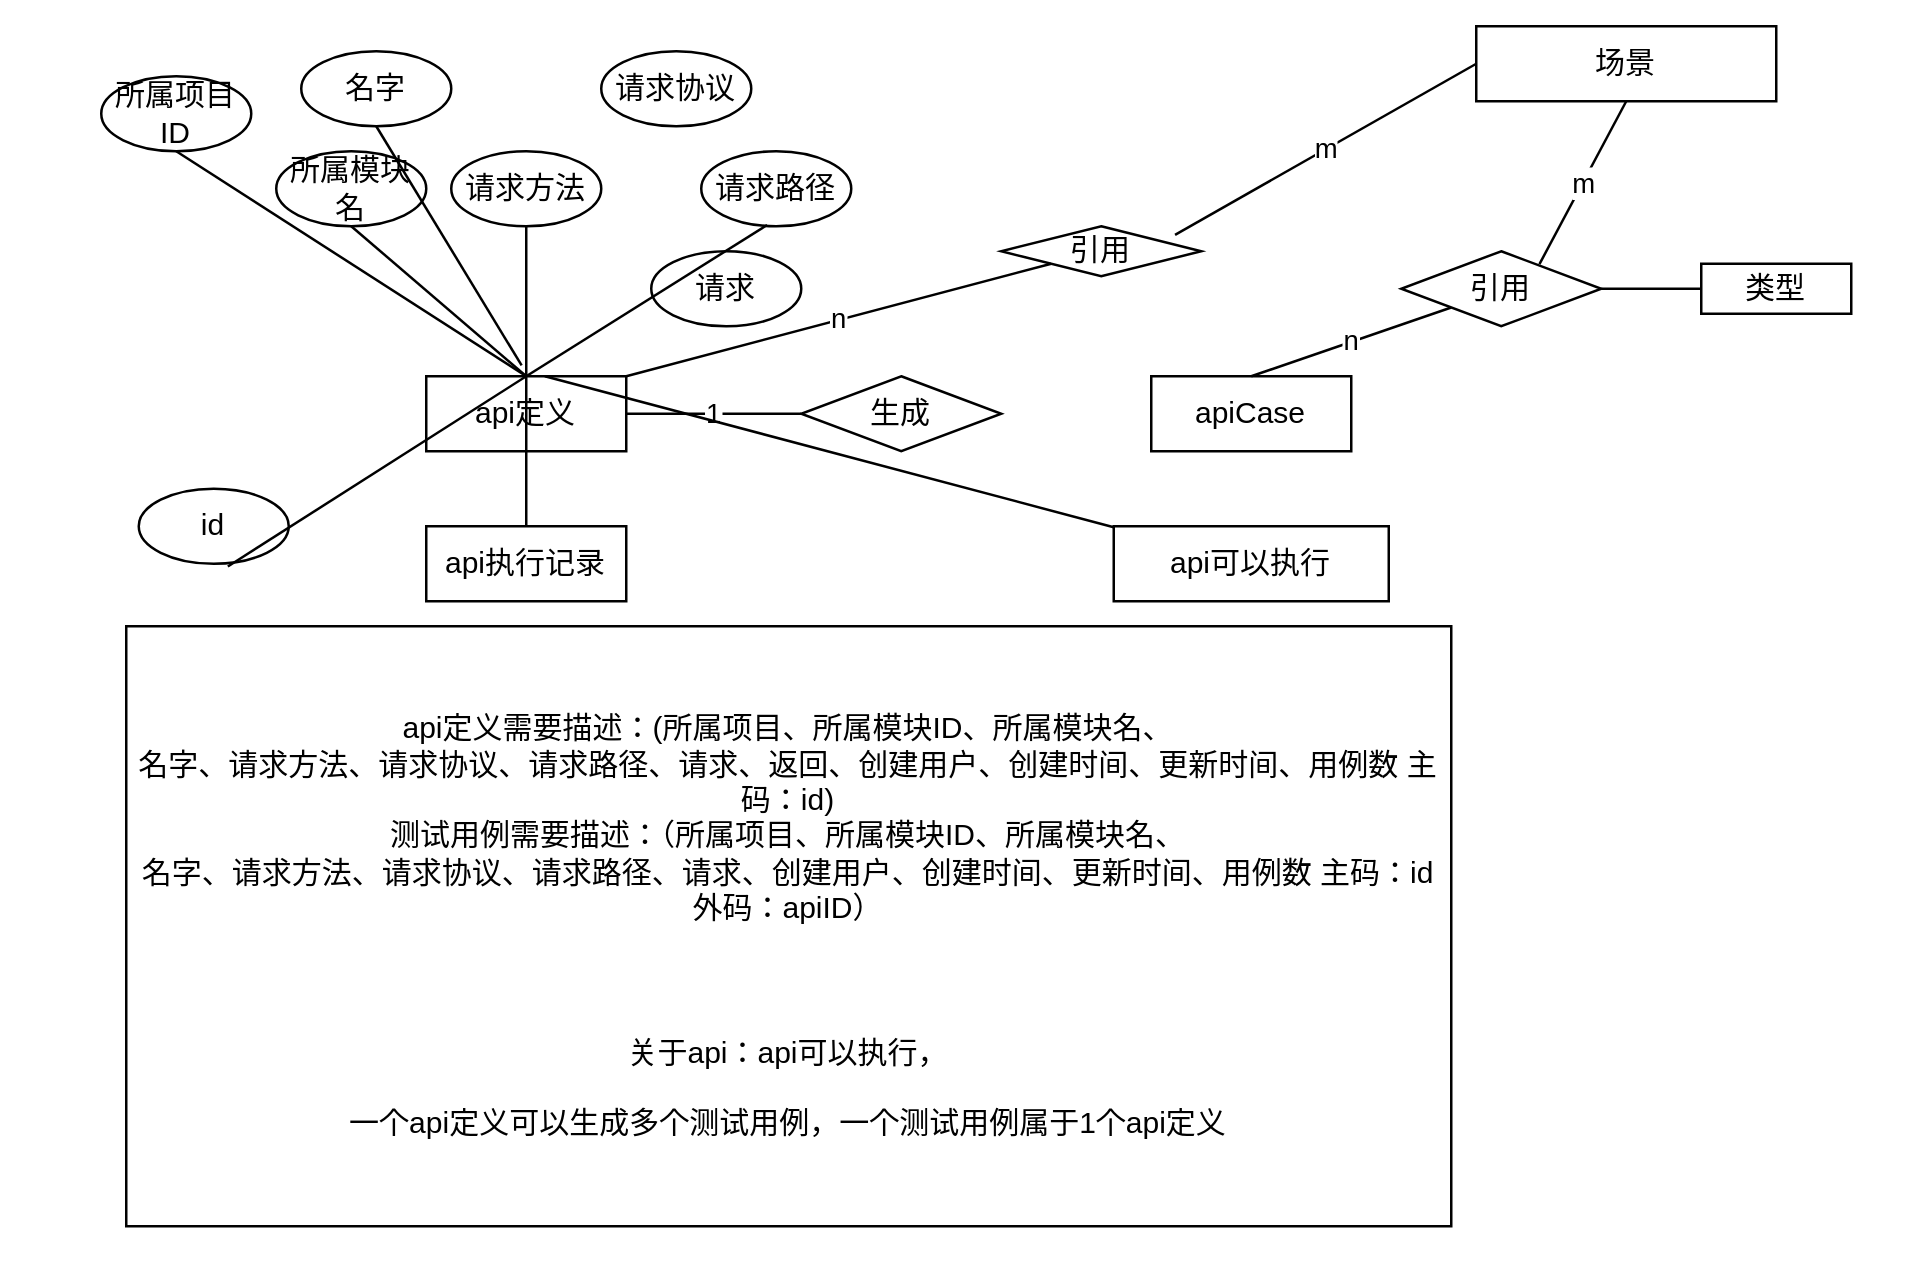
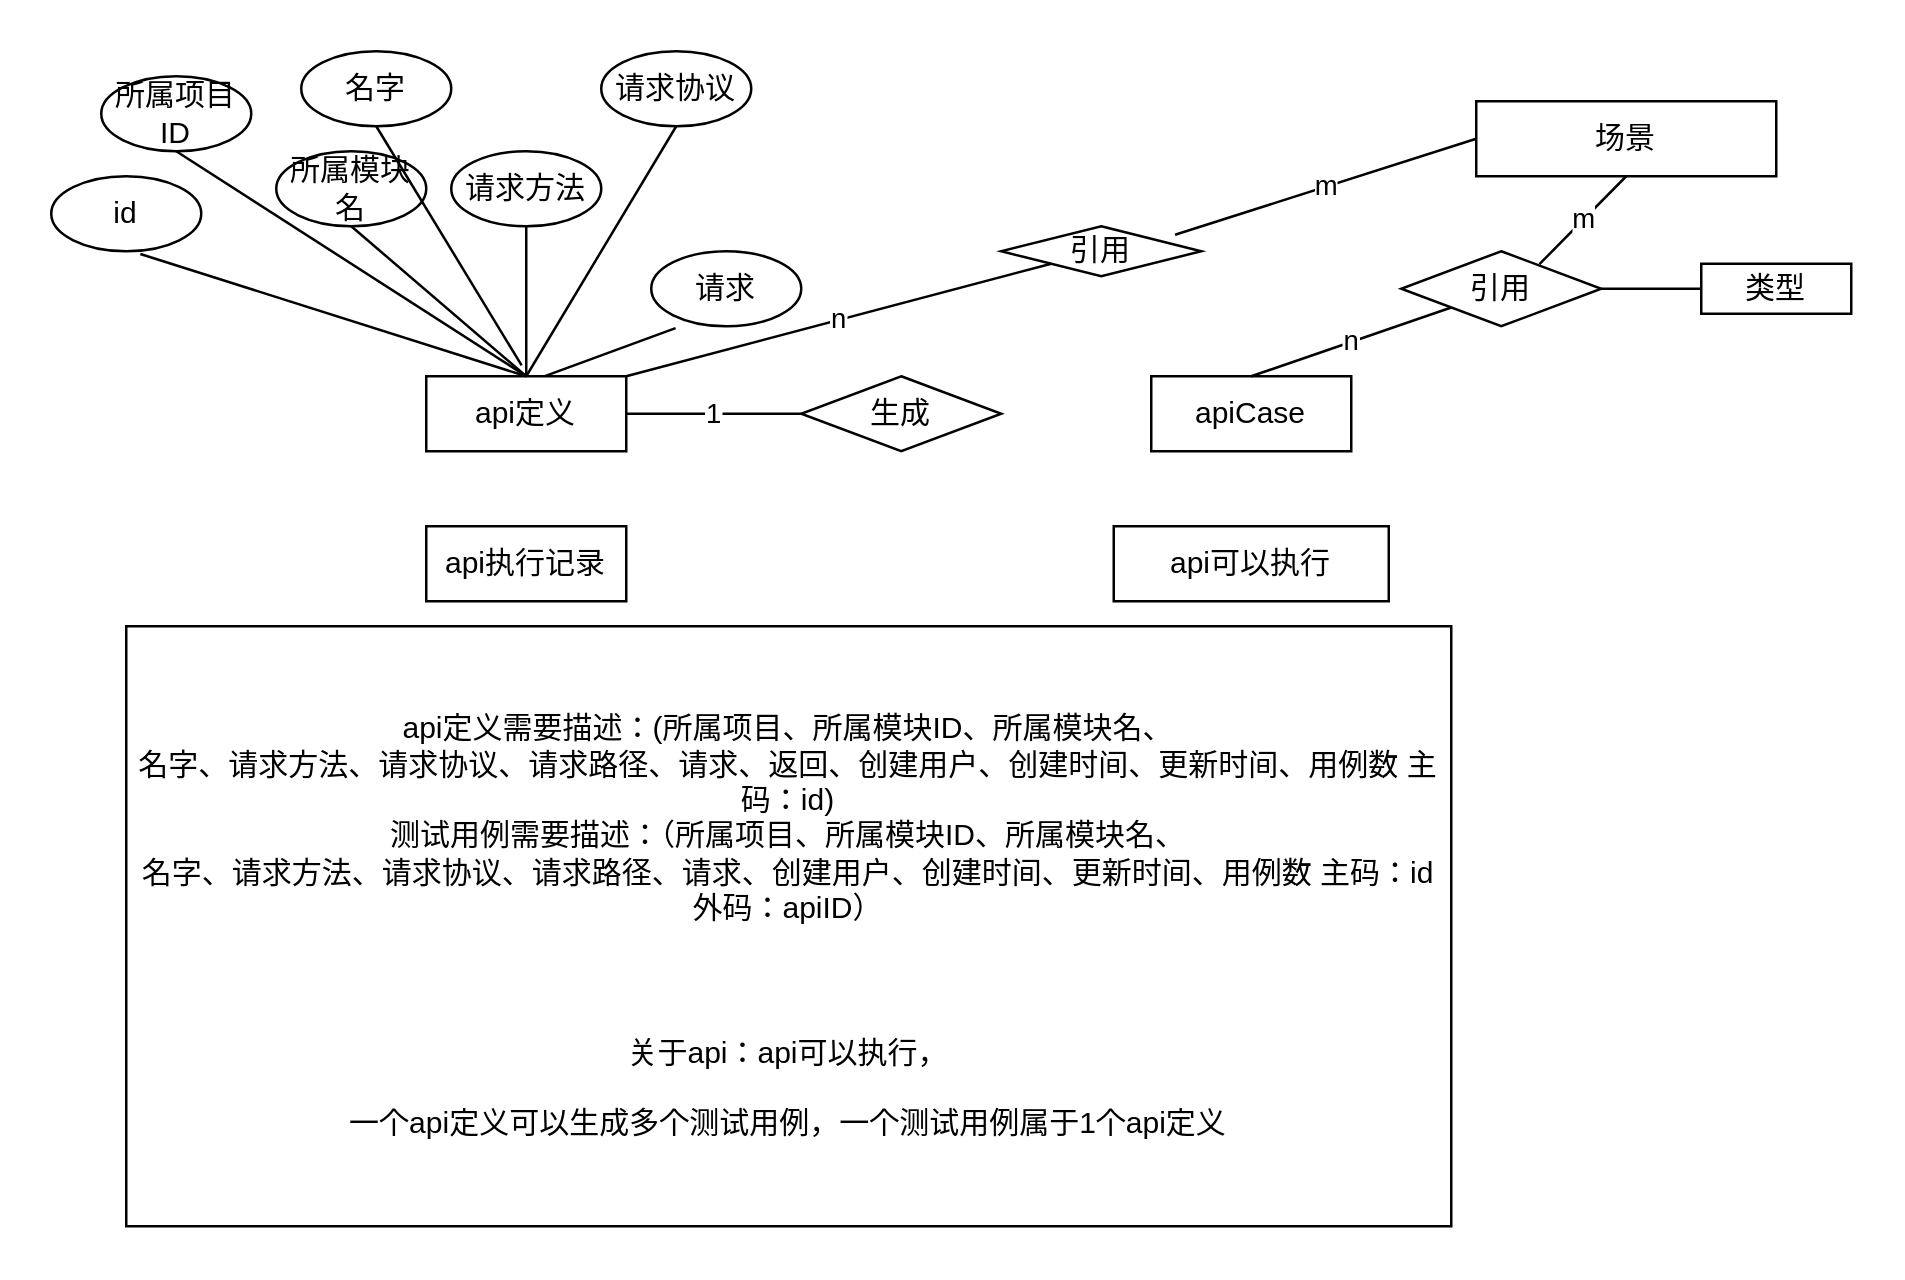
node "场景": moved (1626, 64) -> (1626, 139)
node "请求路径": removed
edge "请求路径" -- "api定义": removed
edge "api定义" -- "api执行记录": now "api定义" -- "请求协议"
edge "api定义" -- "api可以执行": now "api定义" -- "请求"
node "id": moved (214, 526) -> (126, 214)
